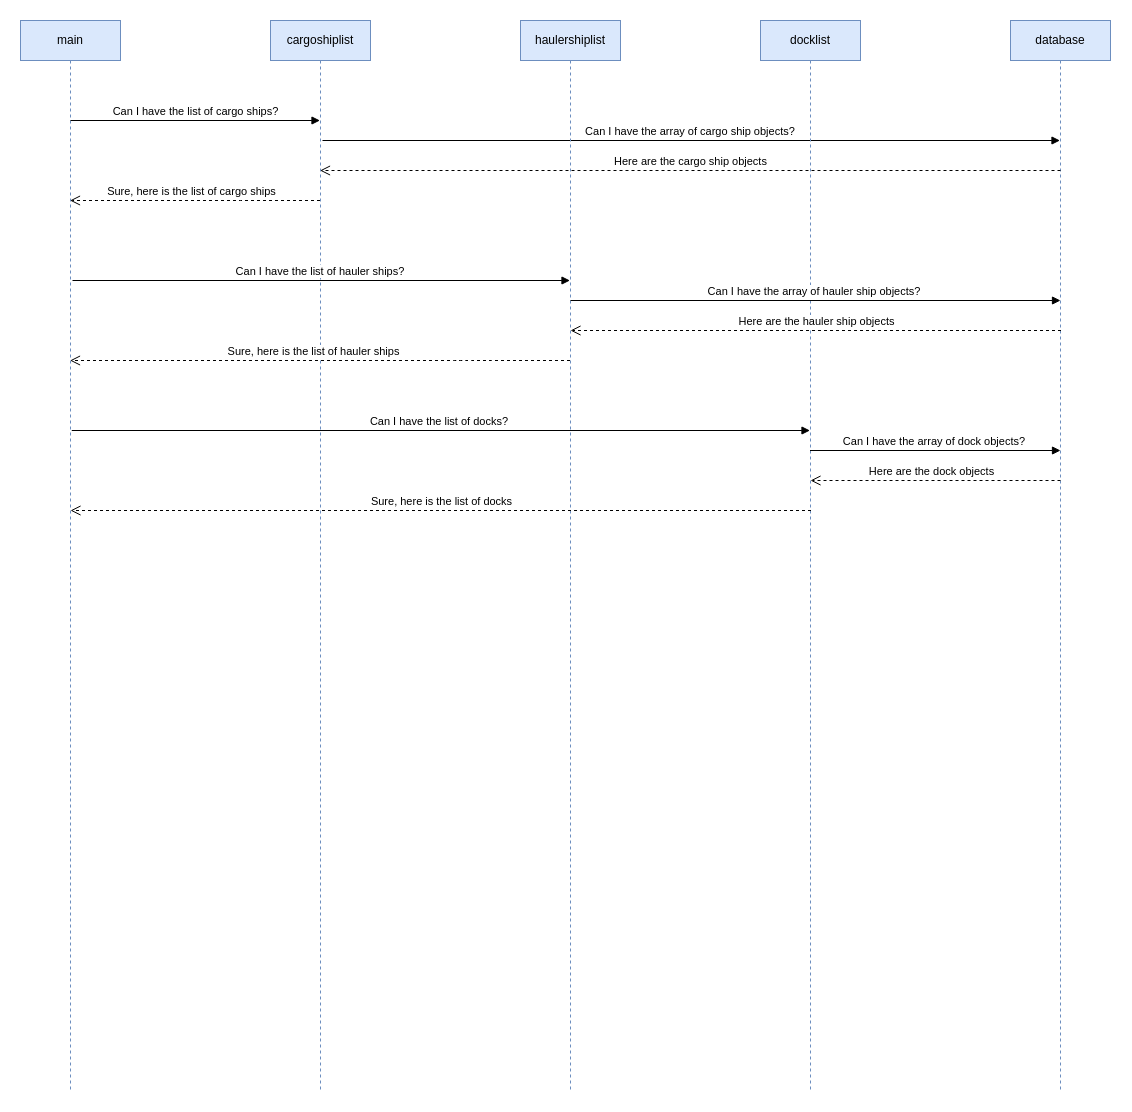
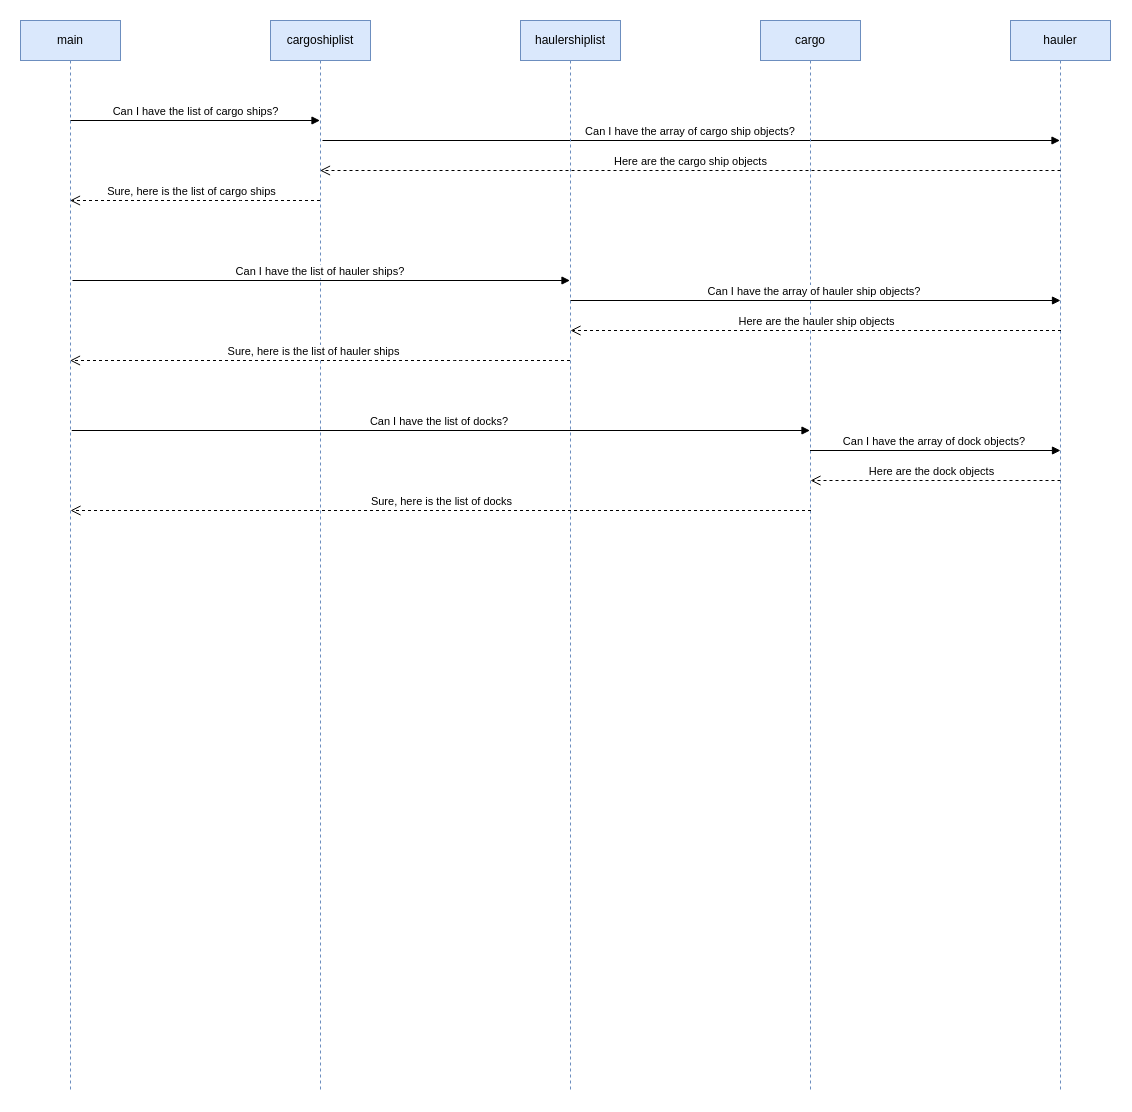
node "docklist": label "docklist" -> "cargo"
node "database": label "database" -> "hauler"
